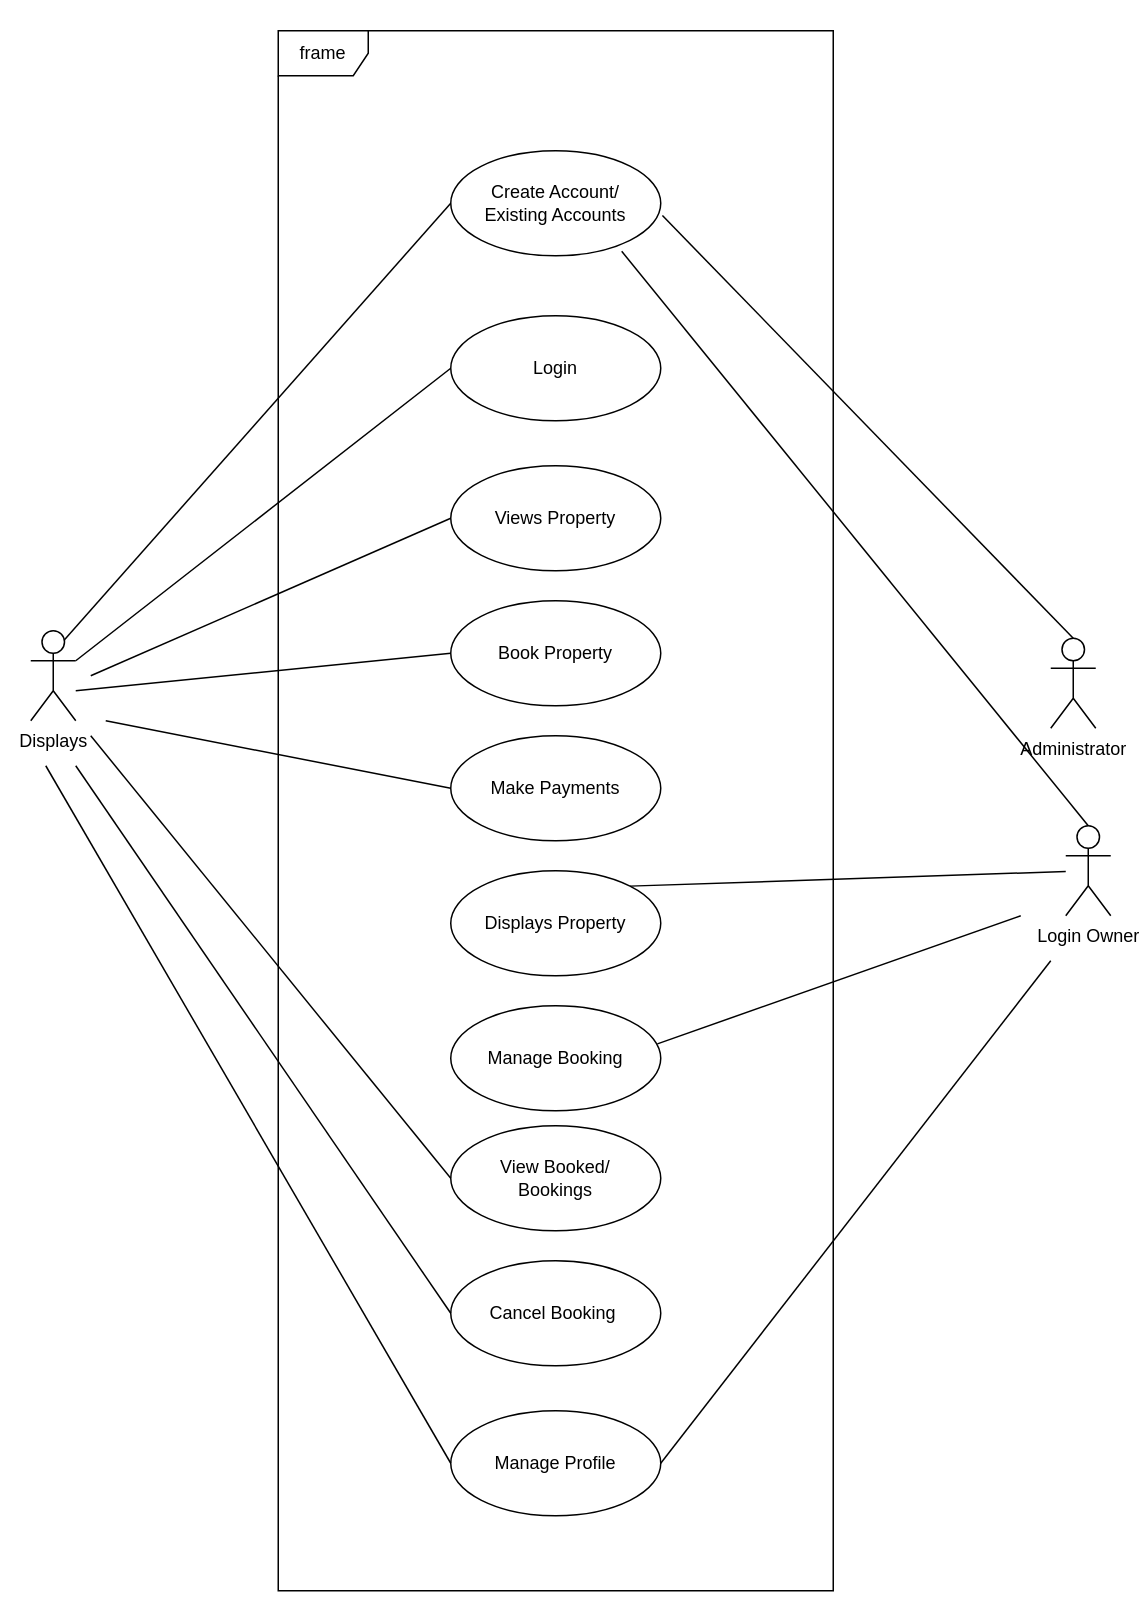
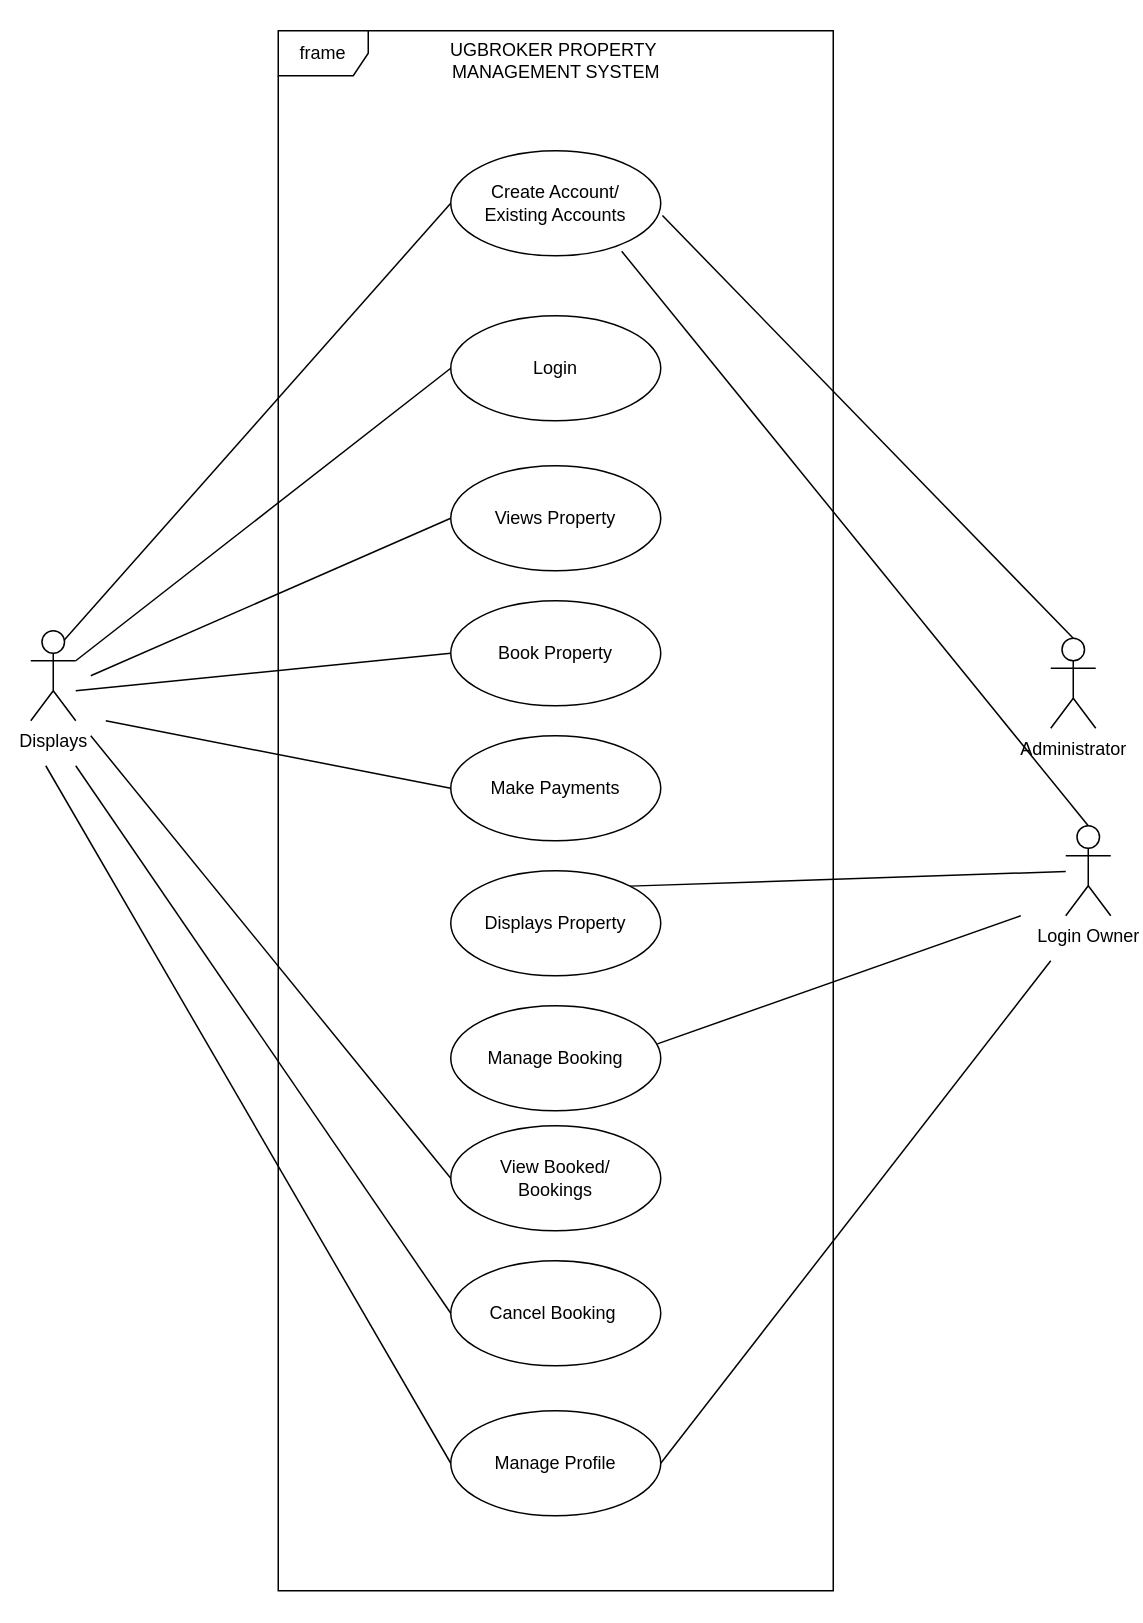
node "UGBROKER PROPERTY MANAGEMENT SYSTEM": added
